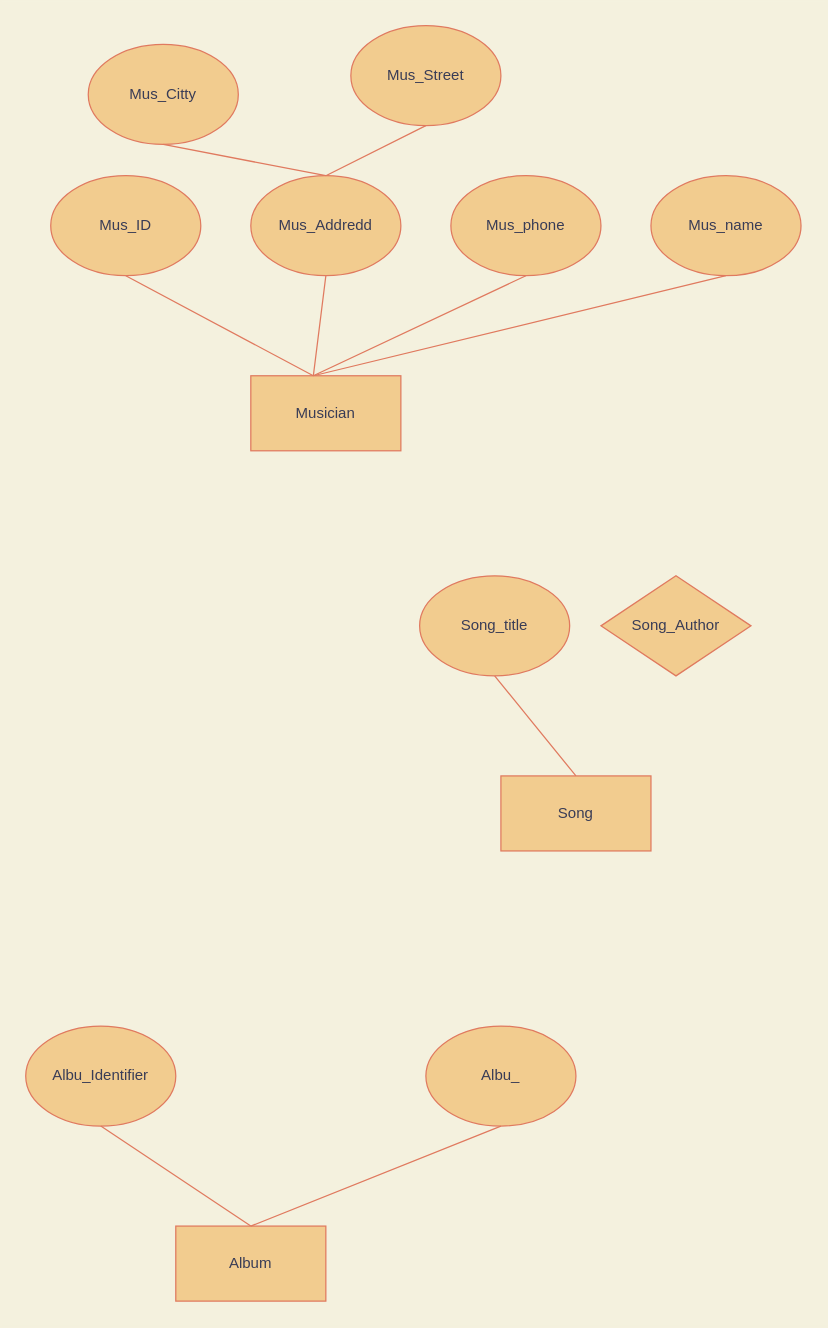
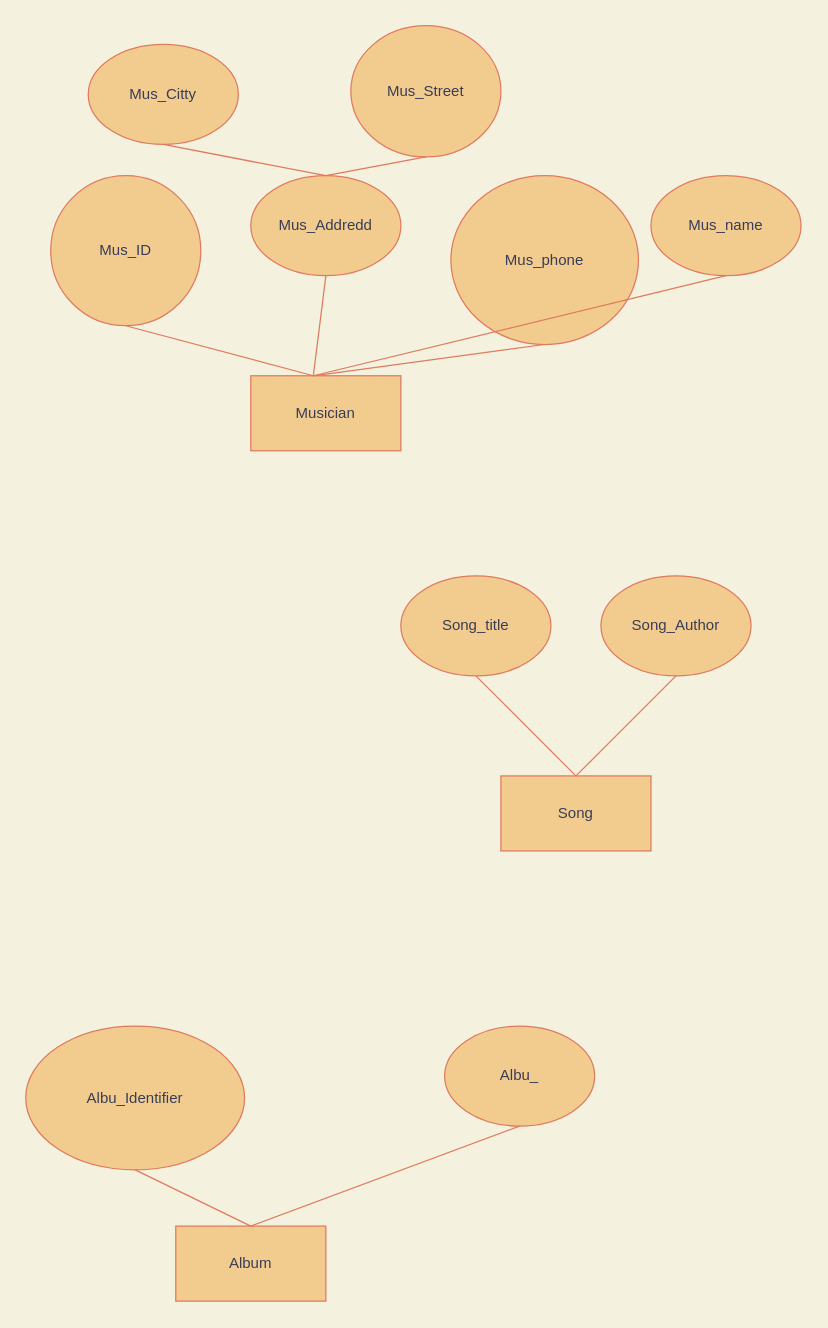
node "Mus_Street": size 150x100 -> 150x131
node "Mus_ID": size 150x100 -> 150x150
node "Mus_phone": size 150x100 -> 188x169
node "Song_title": moved (494, 626) -> (476, 626)
node "Song_Author": shape diamond -> ellipse
edge "Song_Author" -- "Song": added
node "Albu_Identifier": size 150x100 -> 219x144
node "Albu_": moved (501, 1076) -> (519, 1076)
